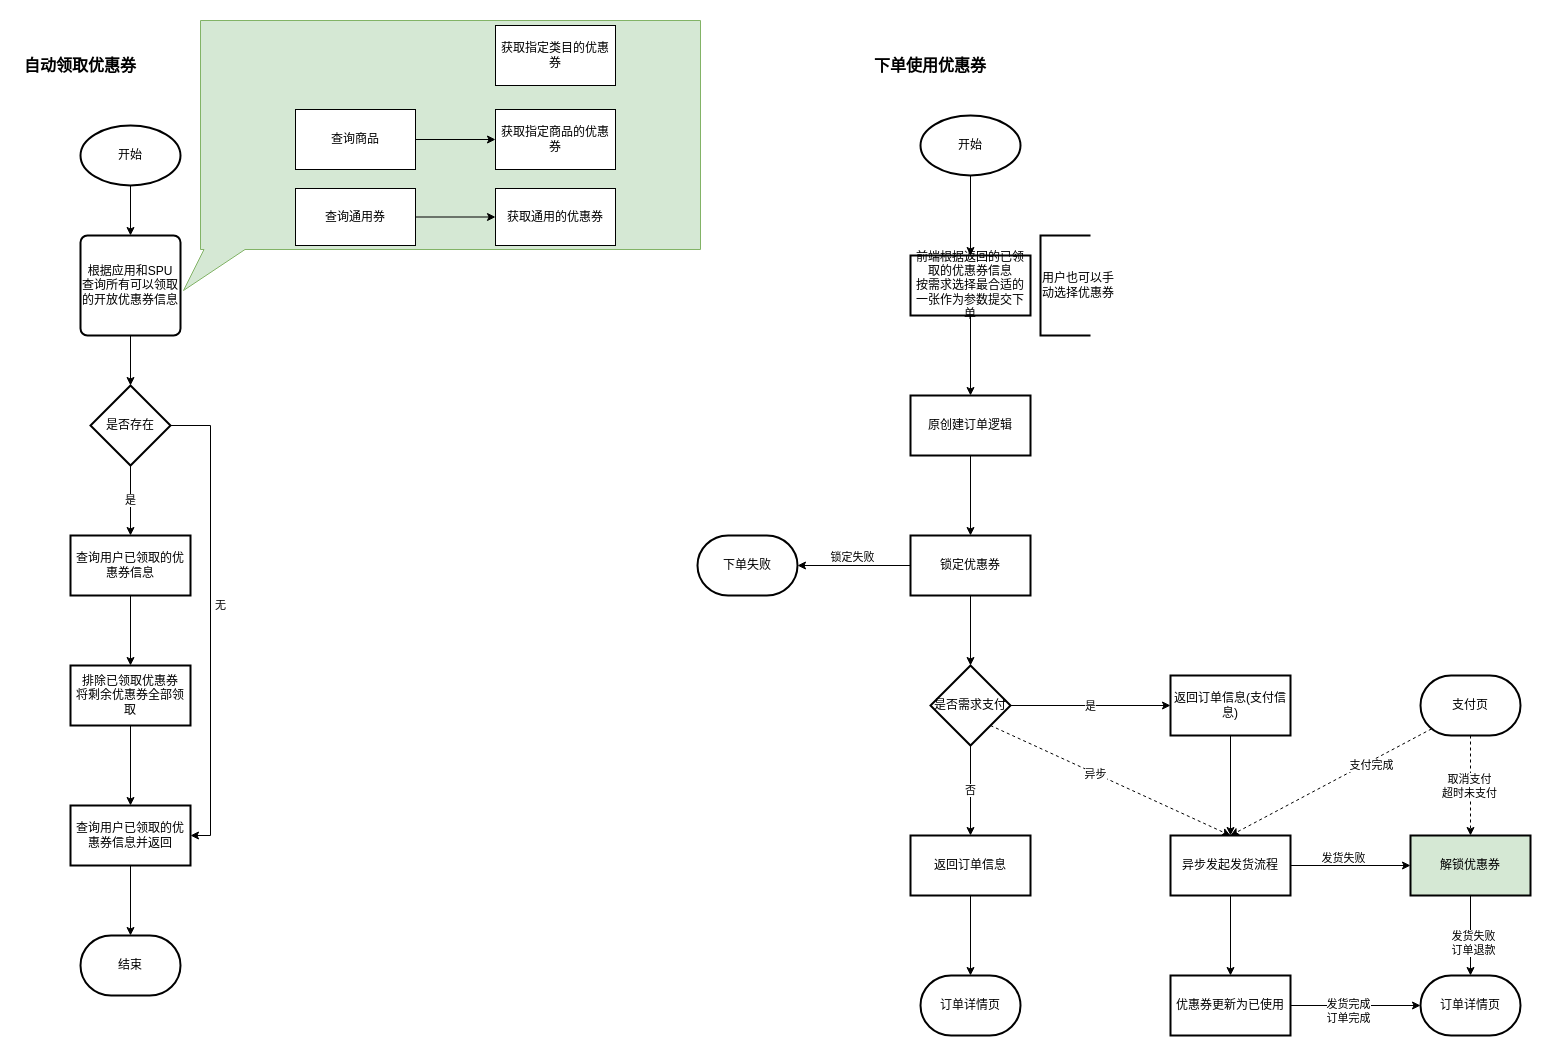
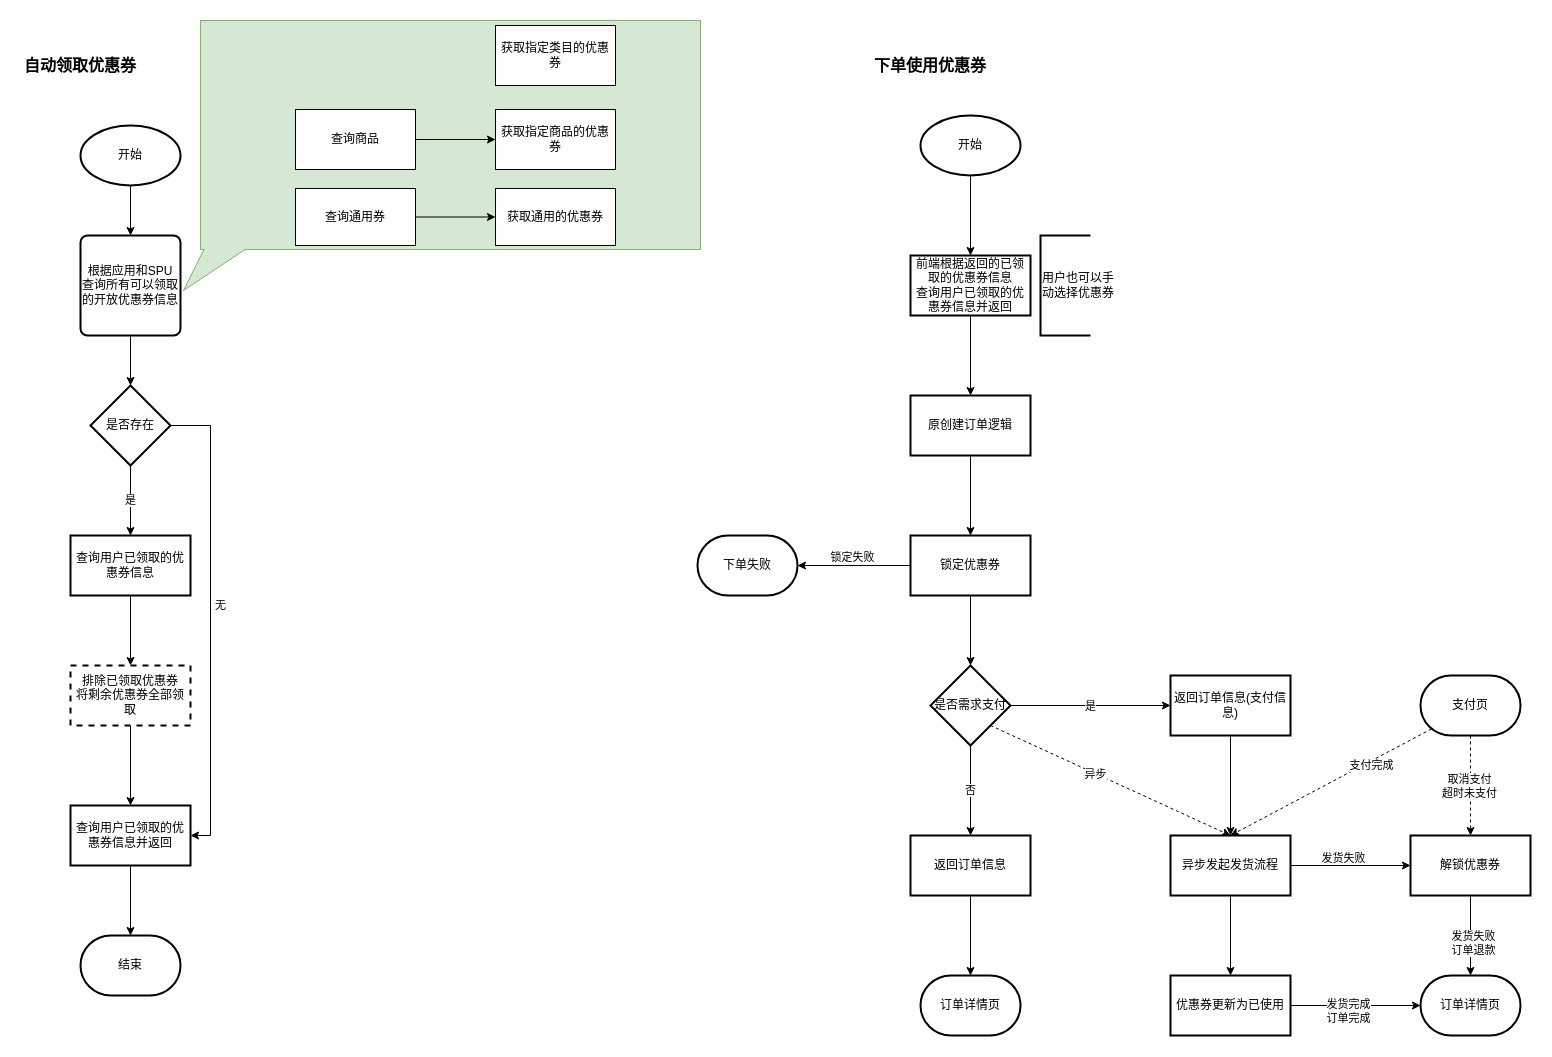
node "前端根据返回的已领取的优惠券信息 按需求选择最合适的一张作为参数提交下单": label "前端根据返回的已领取的优惠券信息 按需求选择最合适的一张作为参数提交下单" -> "前端根据返回的已领取的优惠券信息 查询用户已领取的优惠券信息并返回"
node "排除已领取优惠券 将剩余优惠券全部领取": style solid -> dashed
node "解锁优惠券": fillcolor #d5e8d4 -> #ffffff
